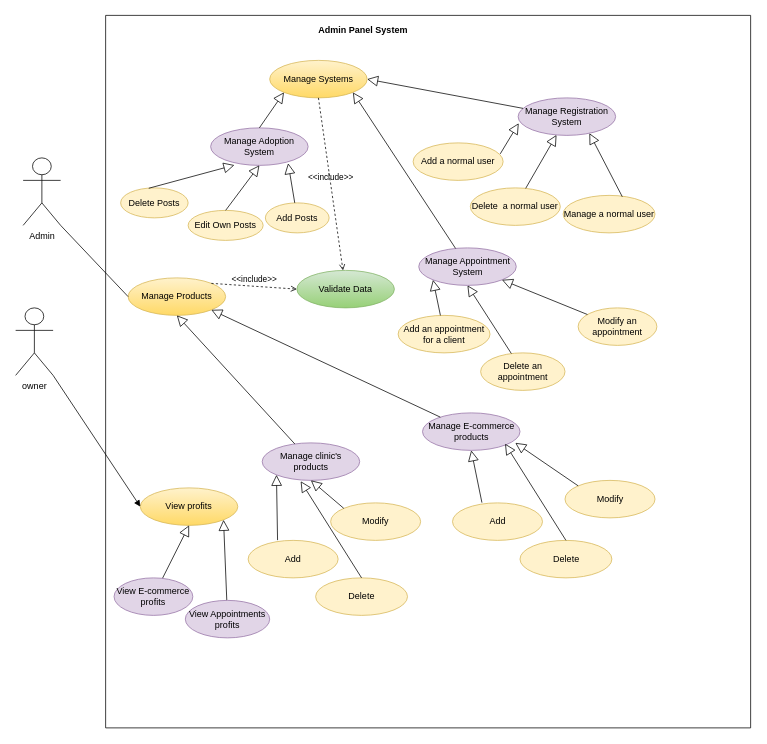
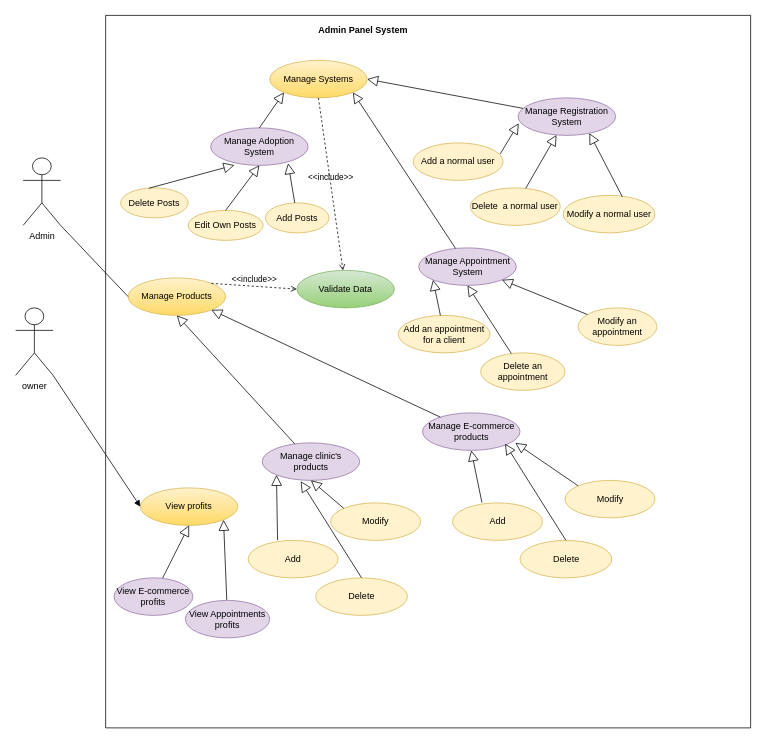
node "Manage a normal user": label "Manage a normal user" -> "Modify a normal user"
